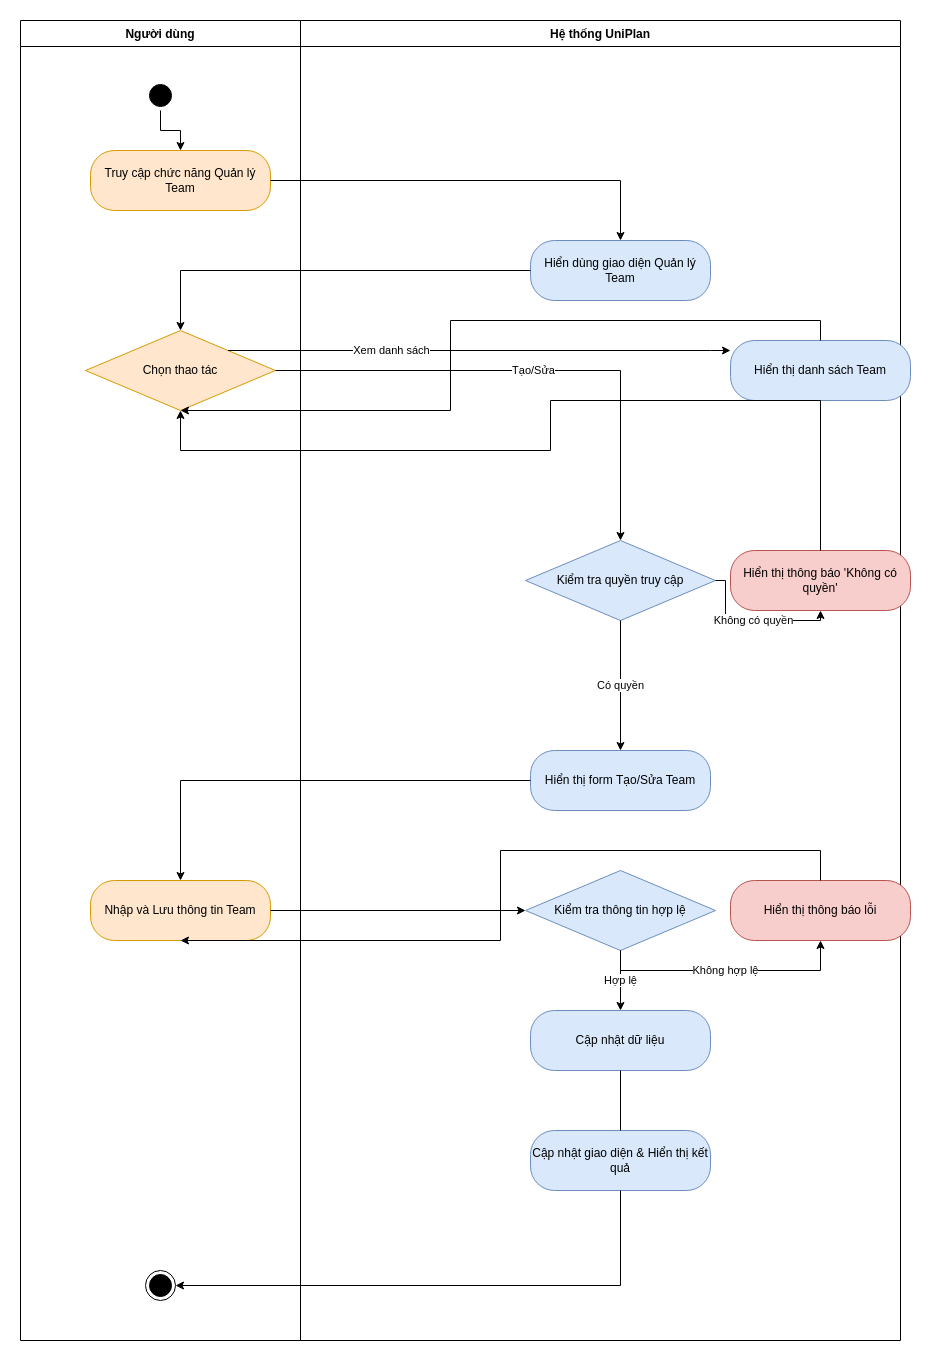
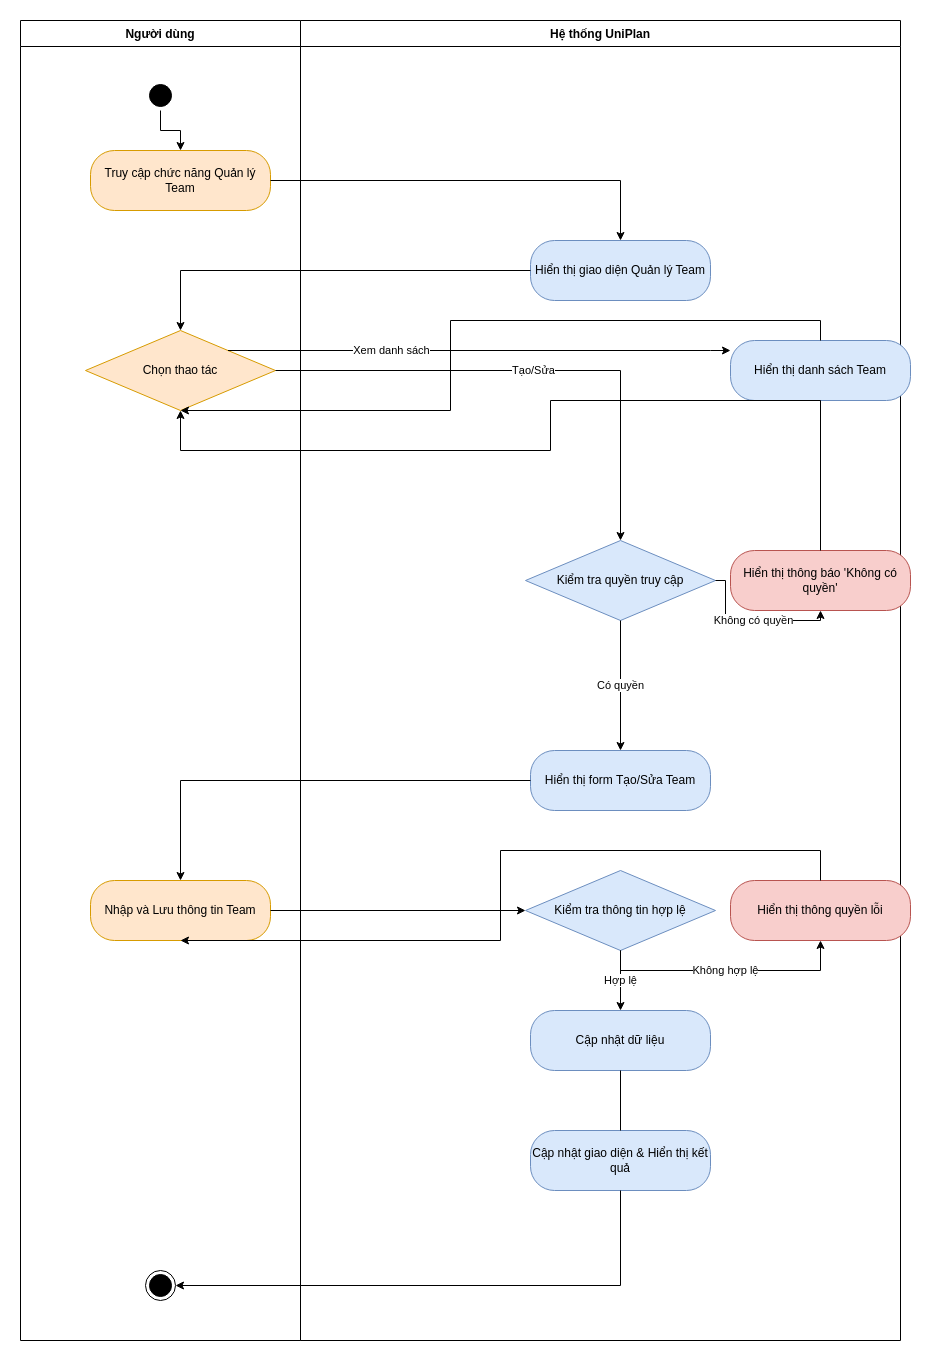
node "Hiển dùng giao diện Quản lý Team": label "Hiển dùng giao diện Quản lý Team" -> "Hiển thị giao diện Quản lý Team"
node "Hiển thị thông báo lỗi": label "Hiển thị thông báo lỗi" -> "Hiển thị thông quyền lỗi"
